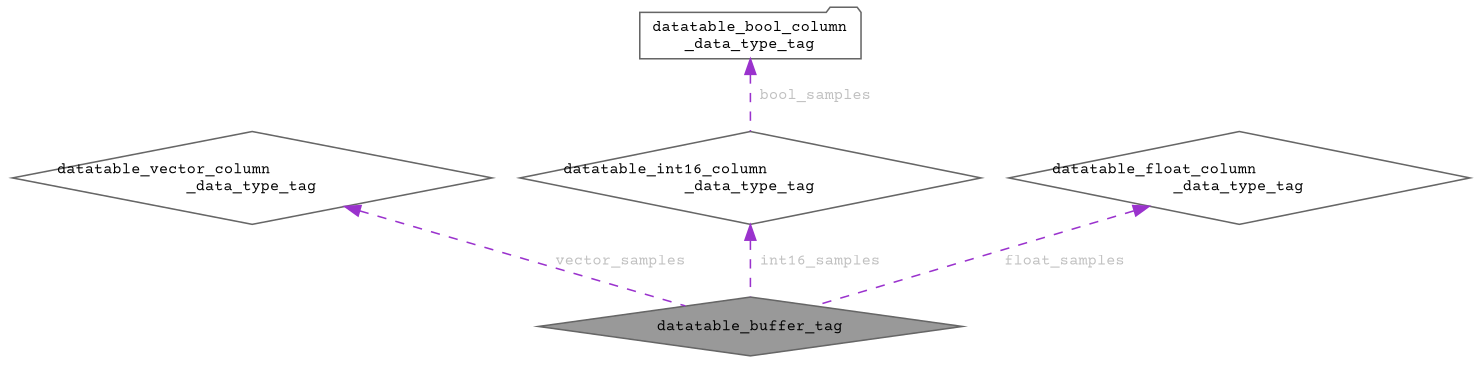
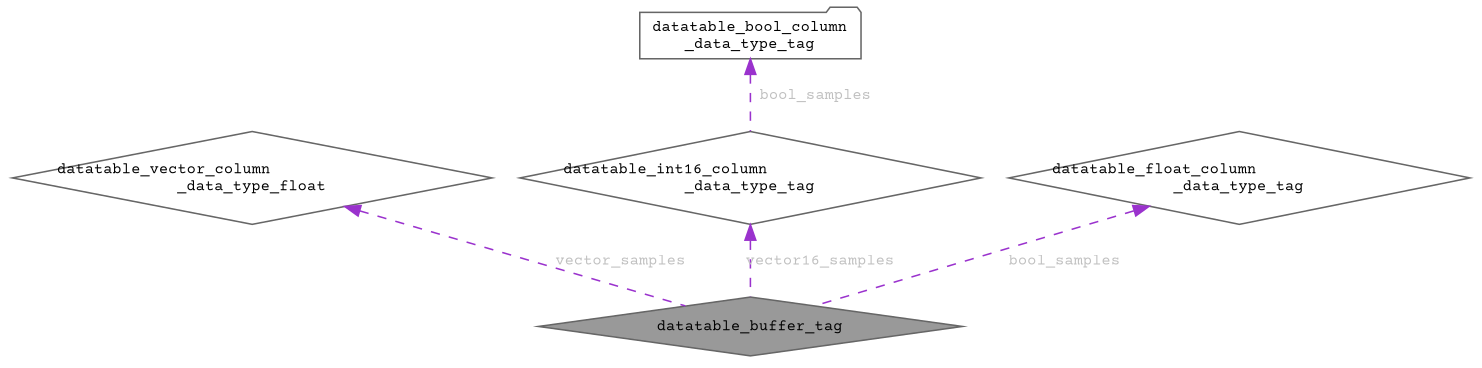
node "datatable_vector_column _data_type_tag": label "datatable_vector_column _data_type_tag" -> "datatable_vector_column _data_type_float"
edge "datatable_buffer_tag" -> "datatable_int16_column _data_type_tag": label " int16_samples" -> " vector16_samples"
edge "datatable_buffer_tag" -> "datatable_float_column _data_type_tag": label " float_samples" -> " bool_samples"
